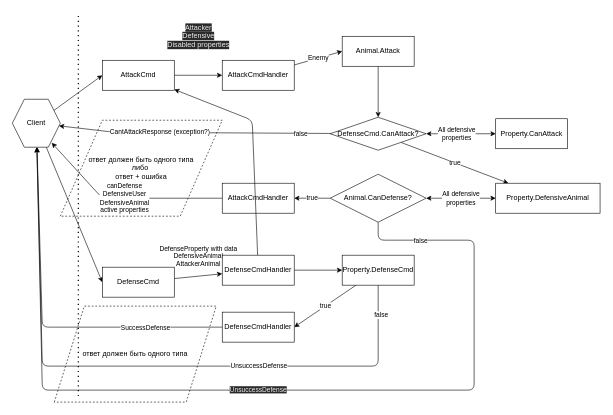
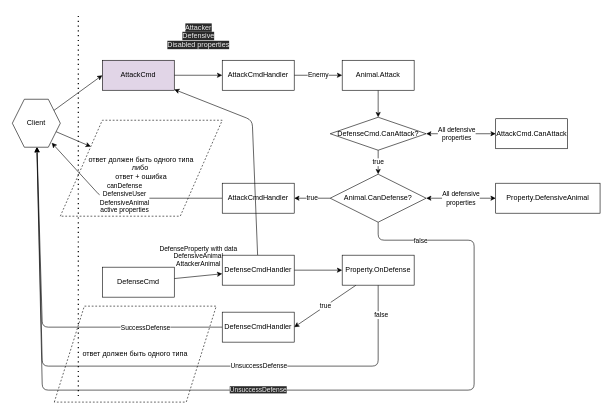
node "Animal.Attack": moved (378, 51) -> (378, 75)
node "AttackCmd": fillcolor #ffffff -> #e1d5e7
edge "DefenseCmd.CanAttack?" -> "Client": removed, labels "false", "CantAttackResponse (exception?)"
node "Property.CanAttack": label "Property.CanAttack" -> "AttackCmd.CanAttack"
edge "DefenseCmd.CanAttack?" -> "Property.DefensiveAnimal": now "DefenseCmd.CanAttack?" -> "Animal.CanDefense?"
edge "Client" -> "DefenseCmd": now "Client" -> "ответ должен быть одного типа либо ответ + ошибка"
node "Property.DefenseCmd": label "Property.DefenseCmd" -> "Property.OnDefense"
